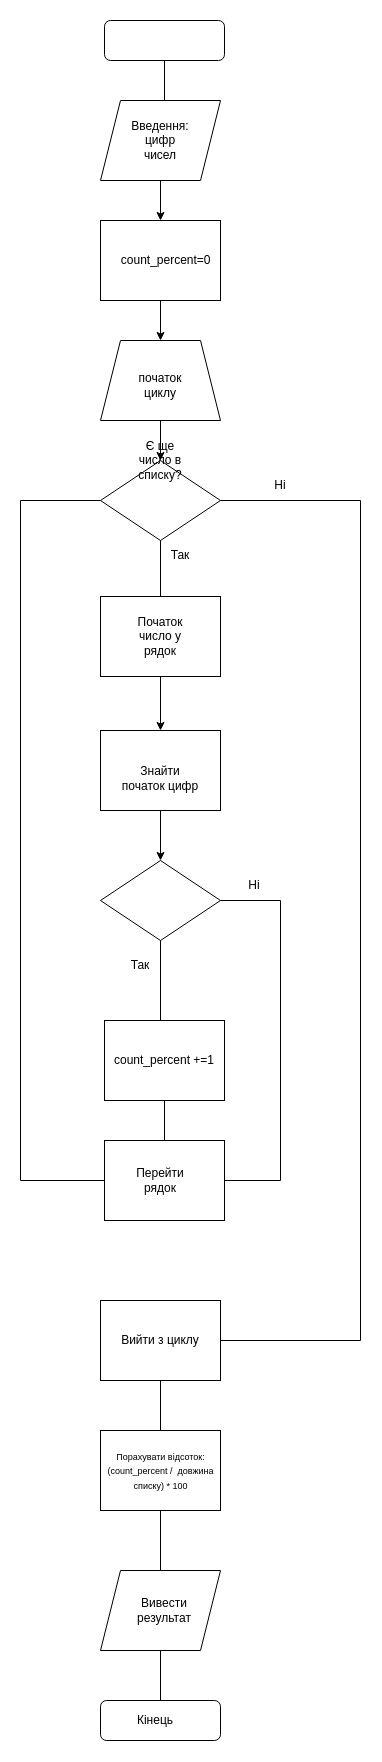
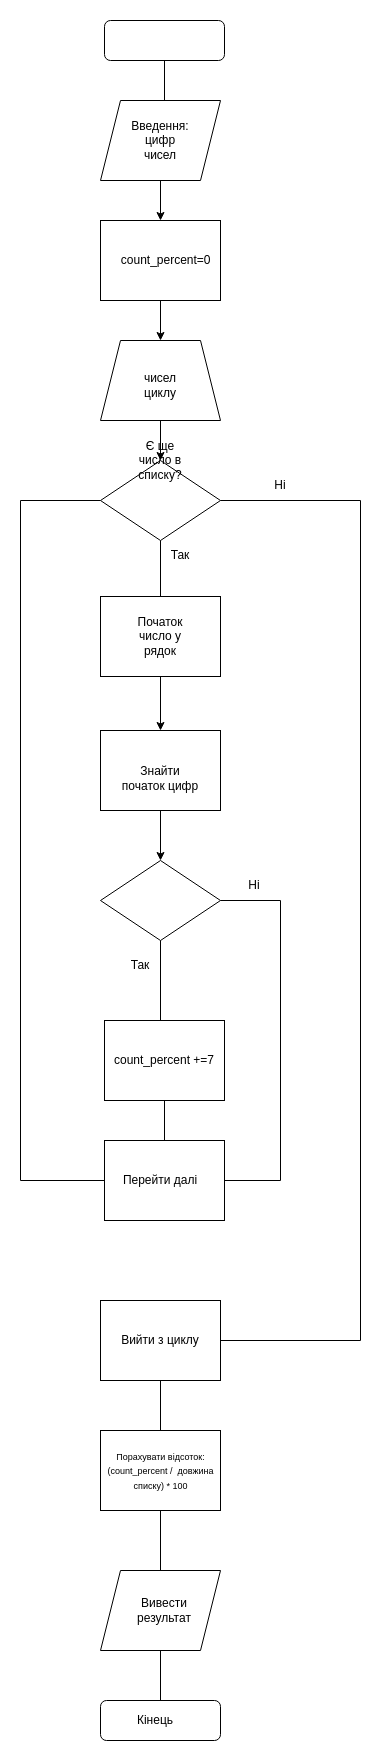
node "початок циклу": label "початок циклу" -> "чисел циклу"
node "count_percent +=1": label "count_percent +=1" -> "count_percent +=7"
node "Перейти рядок": label "Перейти рядок" -> "Перейти далі"
